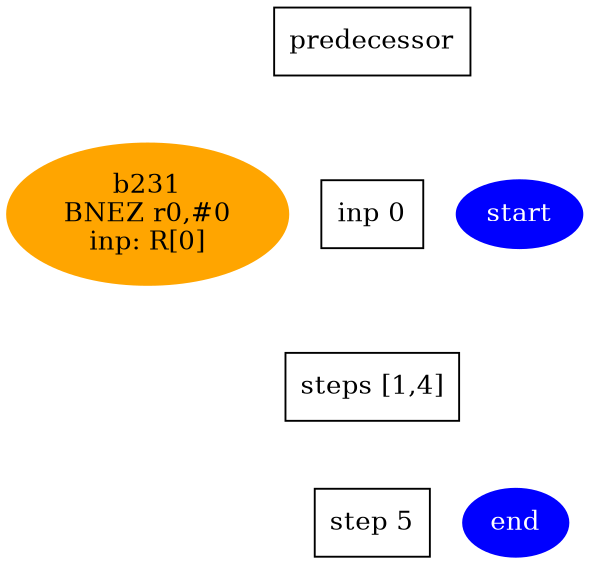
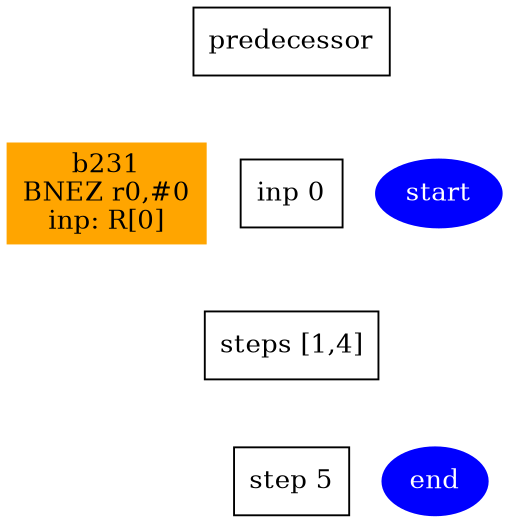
node "b231 BNEZ r0,#0 inp: R[0]": shape ellipse -> box
